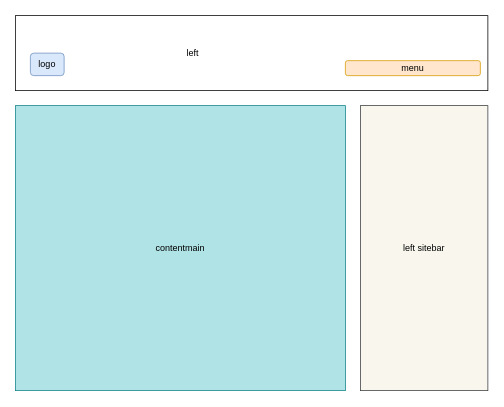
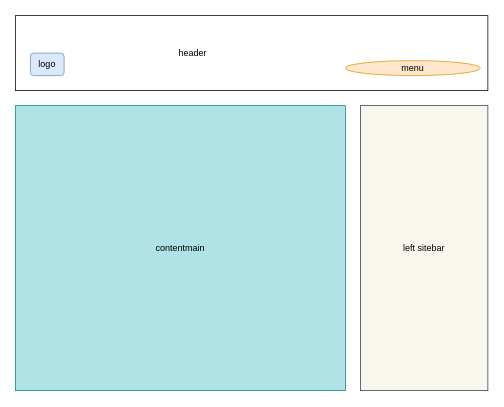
node "left": label "left" -> "header"
node "menu": shape rounded rectangle -> ellipse
